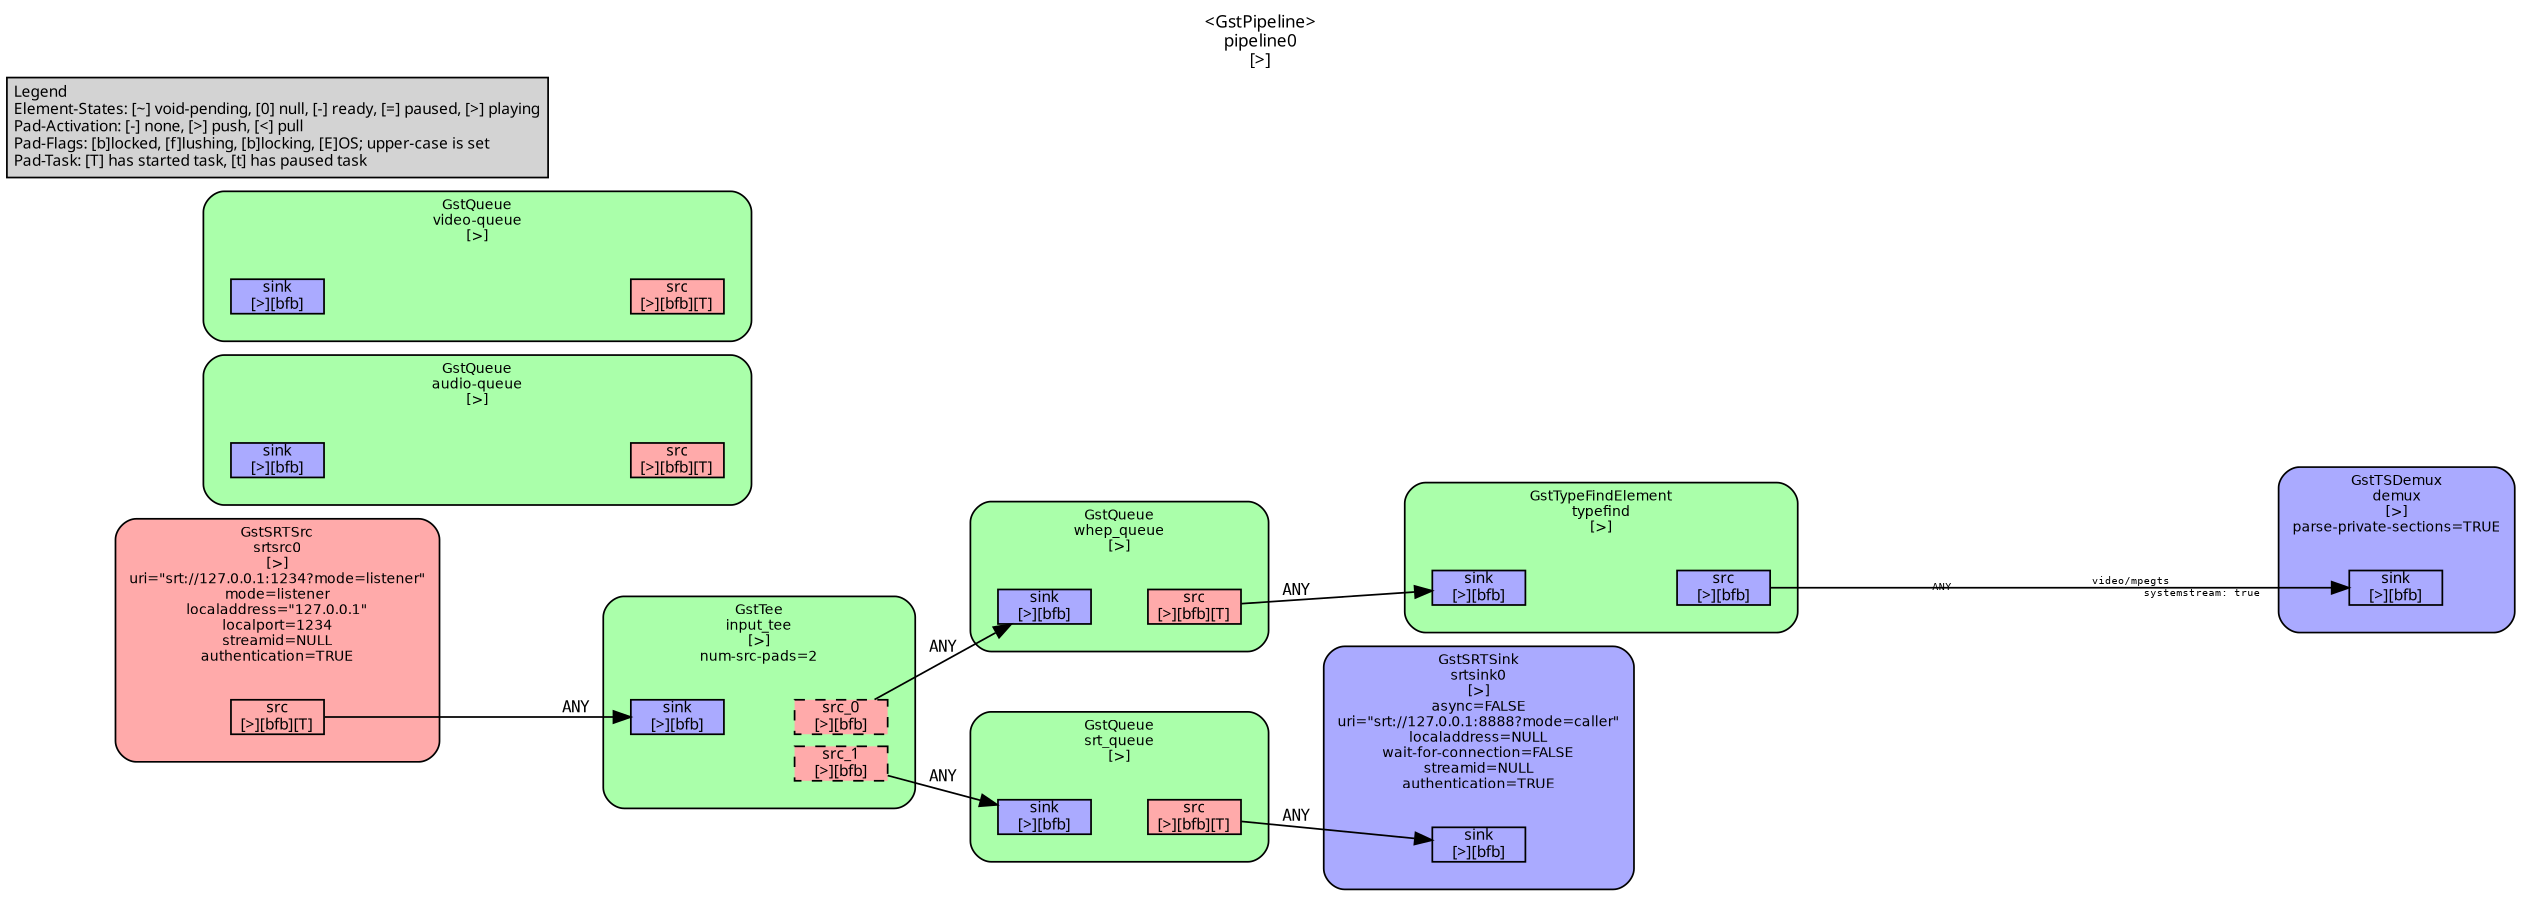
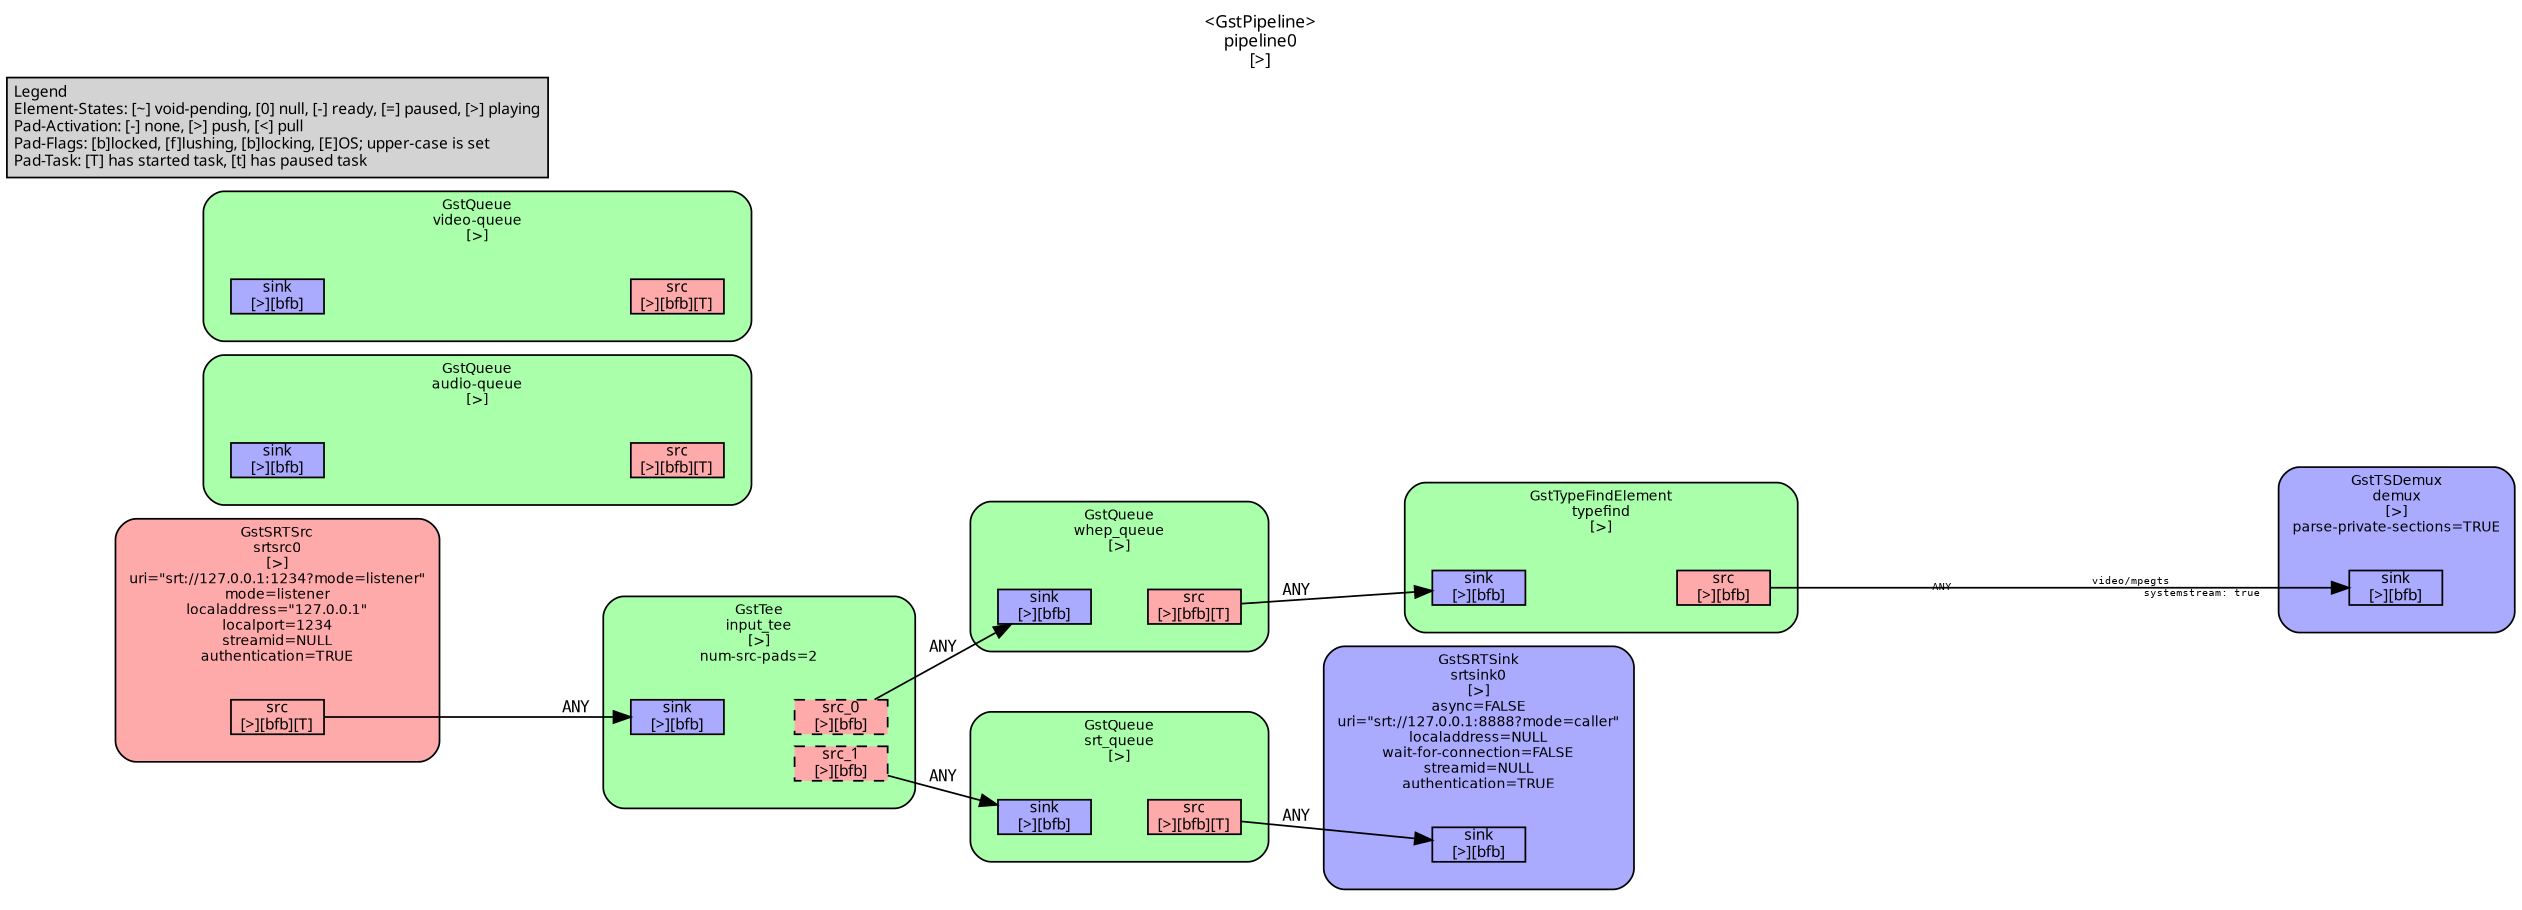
node "src [>][bfb]": fillcolor #aaaaff -> #ffaaaa
